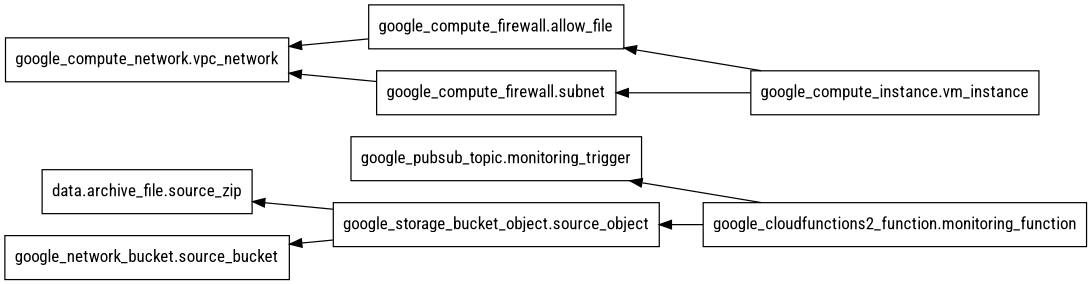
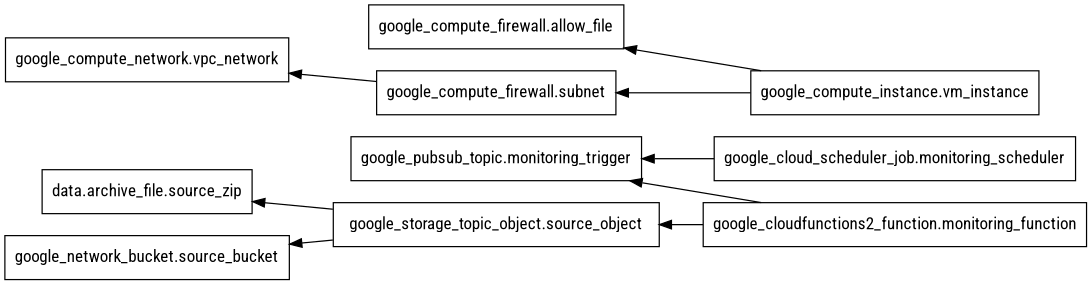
edge "google_compute_firewall.allow_file" -> "google_compute_network.vpc_network": removed
node "google_cloud_scheduler_job.monitoring_scheduler": added
node "google_storage_bucket_object.source_object": label "google_storage_bucket_object.source_object" -> "google_storage_topic_object.source_object"
